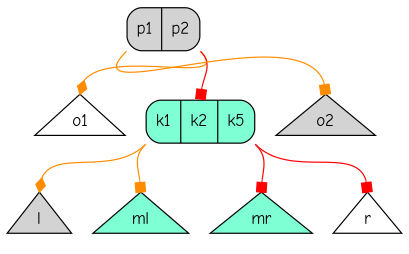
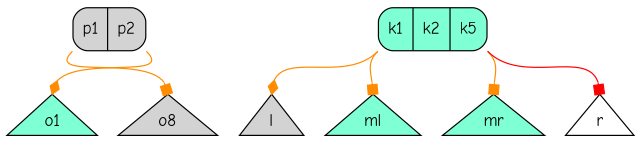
edge "p1" -> "k1": removed
node "o1": fillcolor white -> aquamarine
node "o2": label "o2" -> "o8"
edge "k1" -> "mr": color red -> darkorange
